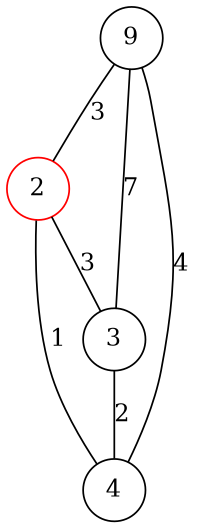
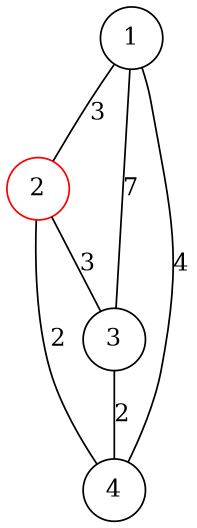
node "9": label "9" -> "1"
edge "2" -- "4": label "1" -> "2"
